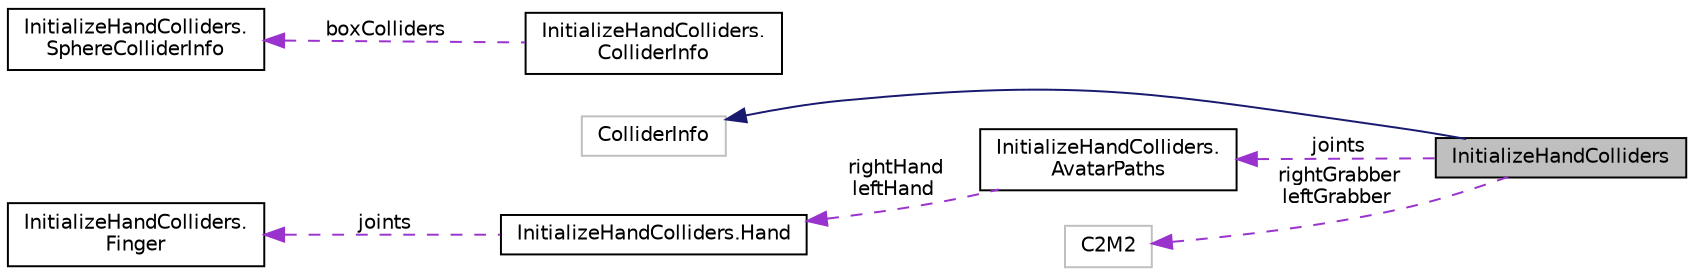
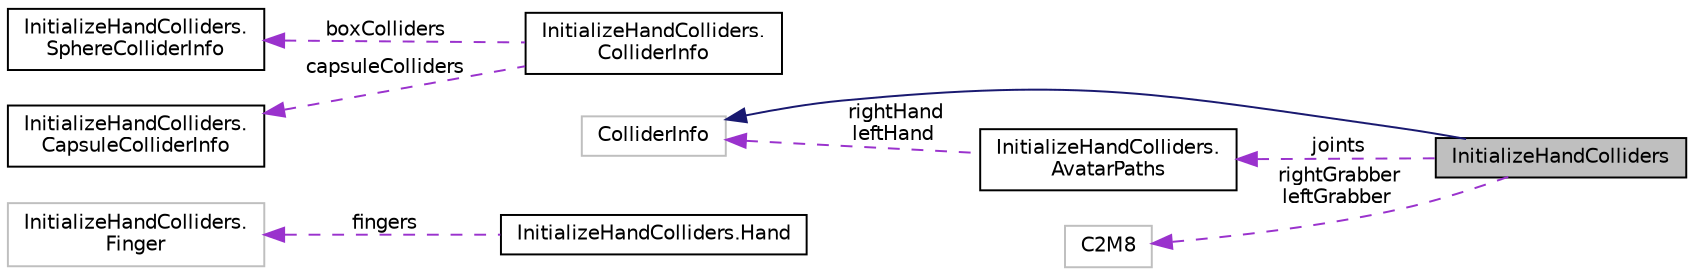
node "InitializeHandColliders. CapsuleColliderInfo": added
edge "InitializeHandColliders. AvatarPaths" -> "InitializeHandColliders.Hand": now "InitializeHandColliders. AvatarPaths" -> "ColliderInfo"
edge "InitializeHandColliders.Hand" -> "InitializeHandColliders. Finger": label " joints" -> " fingers"
node "InitializeHandColliders. Finger": color black -> grey75
node "C2M2": label "C2M2" -> "C2M8"
